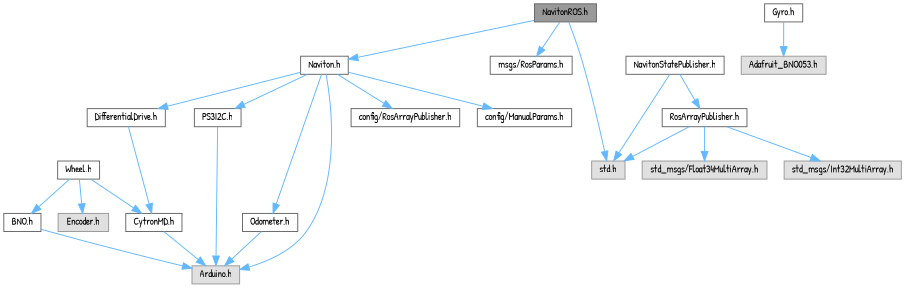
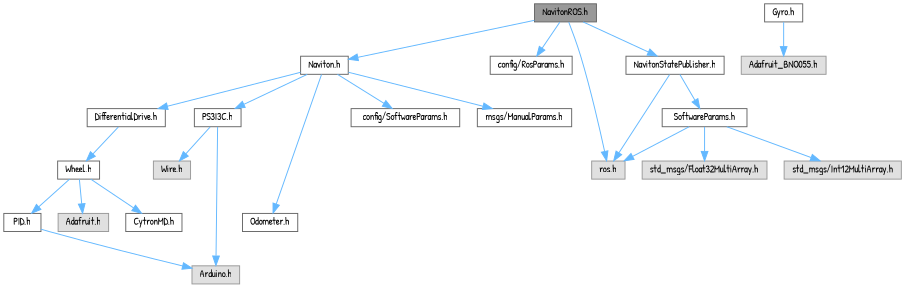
edge "NavitonROS.h" -> "NavitonStatePublisher.h": added
node "msgs/RosParams.h": label "msgs/RosParams.h" -> "config/RosParams.h"
node "Adafruit_BNO053.h": label "Adafruit_BNO053.h" -> "Adafruit_BNO055.h"
node "PS3I2C.h": label "PS3I2C.h" -> "PS3I3C.h"
node "config/RosArrayPublisher.h": label "config/RosArrayPublisher.h" -> "config/SoftwareParams.h"
node "config/ManualParams.h": label "config/ManualParams.h" -> "msgs/ManualParams.h"
node "RosArrayPublisher.h": label "RosArrayPublisher.h" -> "SoftwareParams.h"
edge "DifferentialDrive.h" -> "CytronMD.h": now "DifferentialDrive.h" -> "Wheel.h"
node "Wire.h": added
node "std.h": label "std.h" -> "ros.h"
node "std_msgs/Float34MultiArray.h": label "std_msgs/Float34MultiArray.h" -> "std_msgs/Float32MultiArray.h"
node "std_msgs/Int32MultiArray.h": label "std_msgs/Int32MultiArray.h" -> "std_msgs/Int12MultiArray.h"
edge "Naviton.h" -> "Arduino.h": removed
node "BNO.h": label "BNO.h" -> "PID.h"
node "Encoder.h": label "Encoder.h" -> "Adafruit.h"
edge "Odometer.h" -> "Arduino.h": removed
edge "CytronMD.h" -> "Arduino.h": removed
